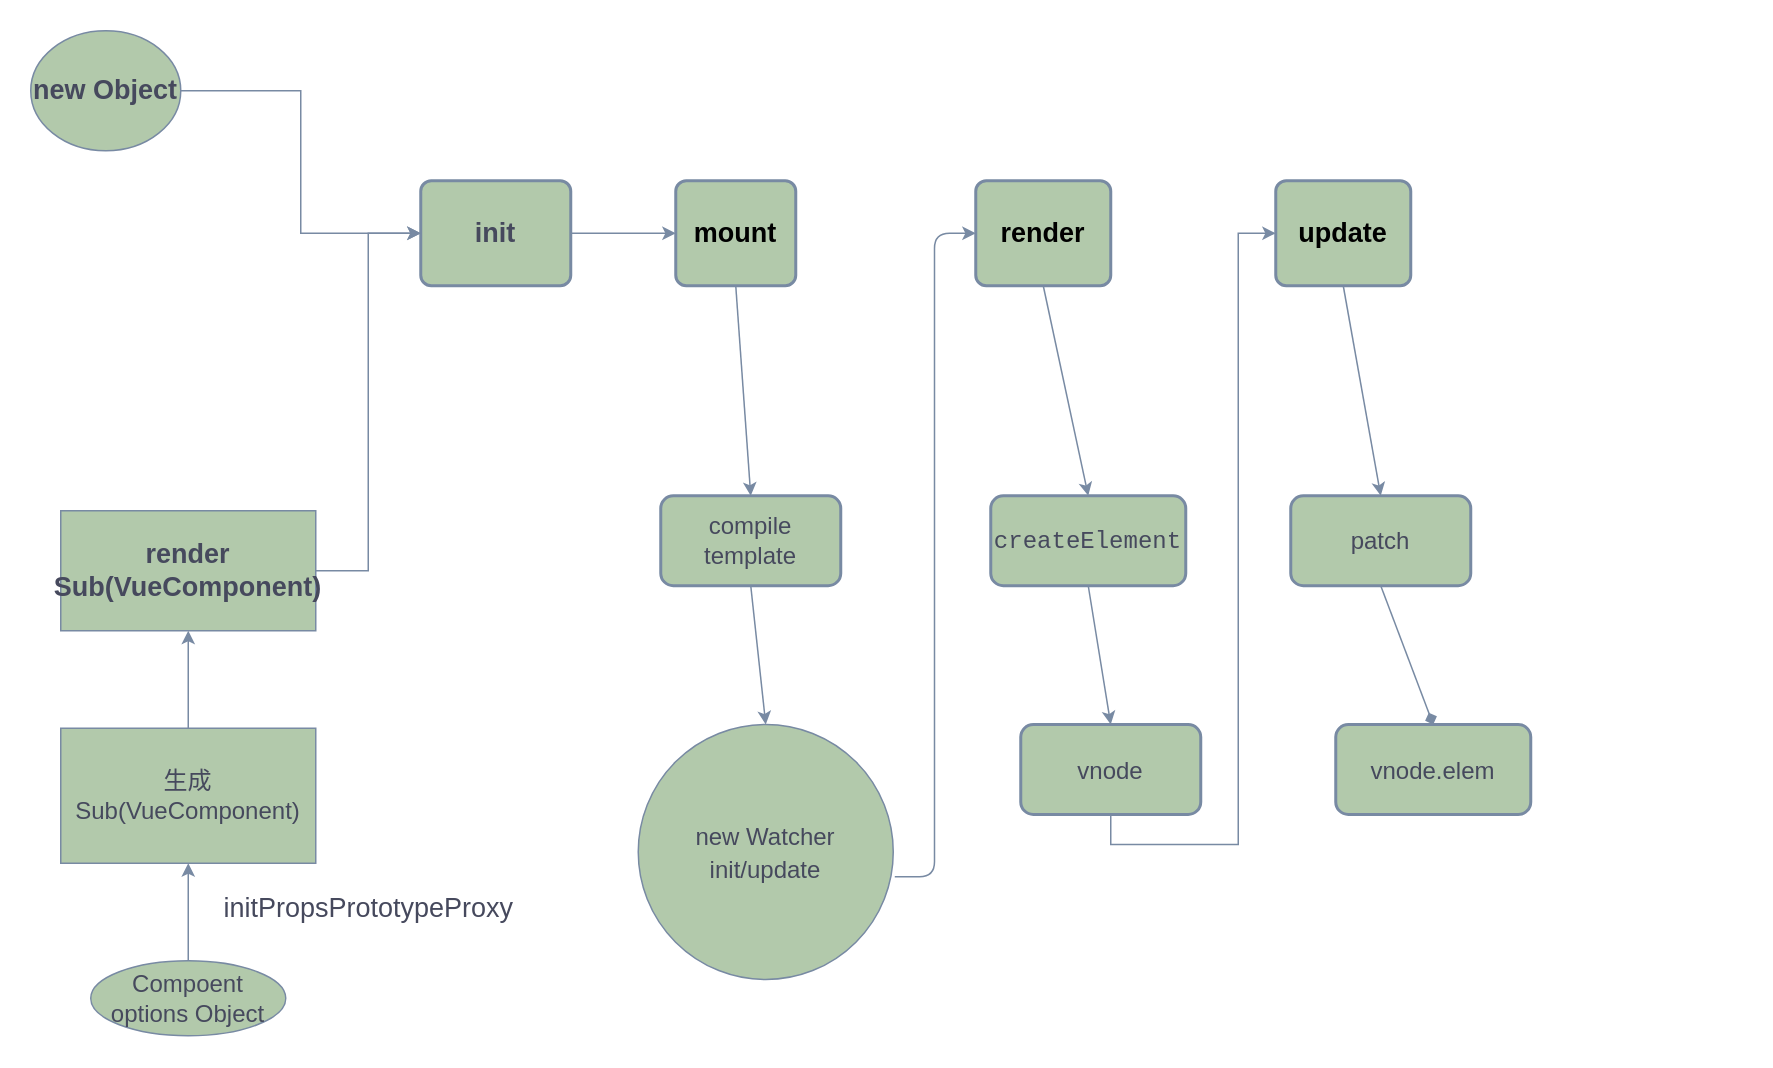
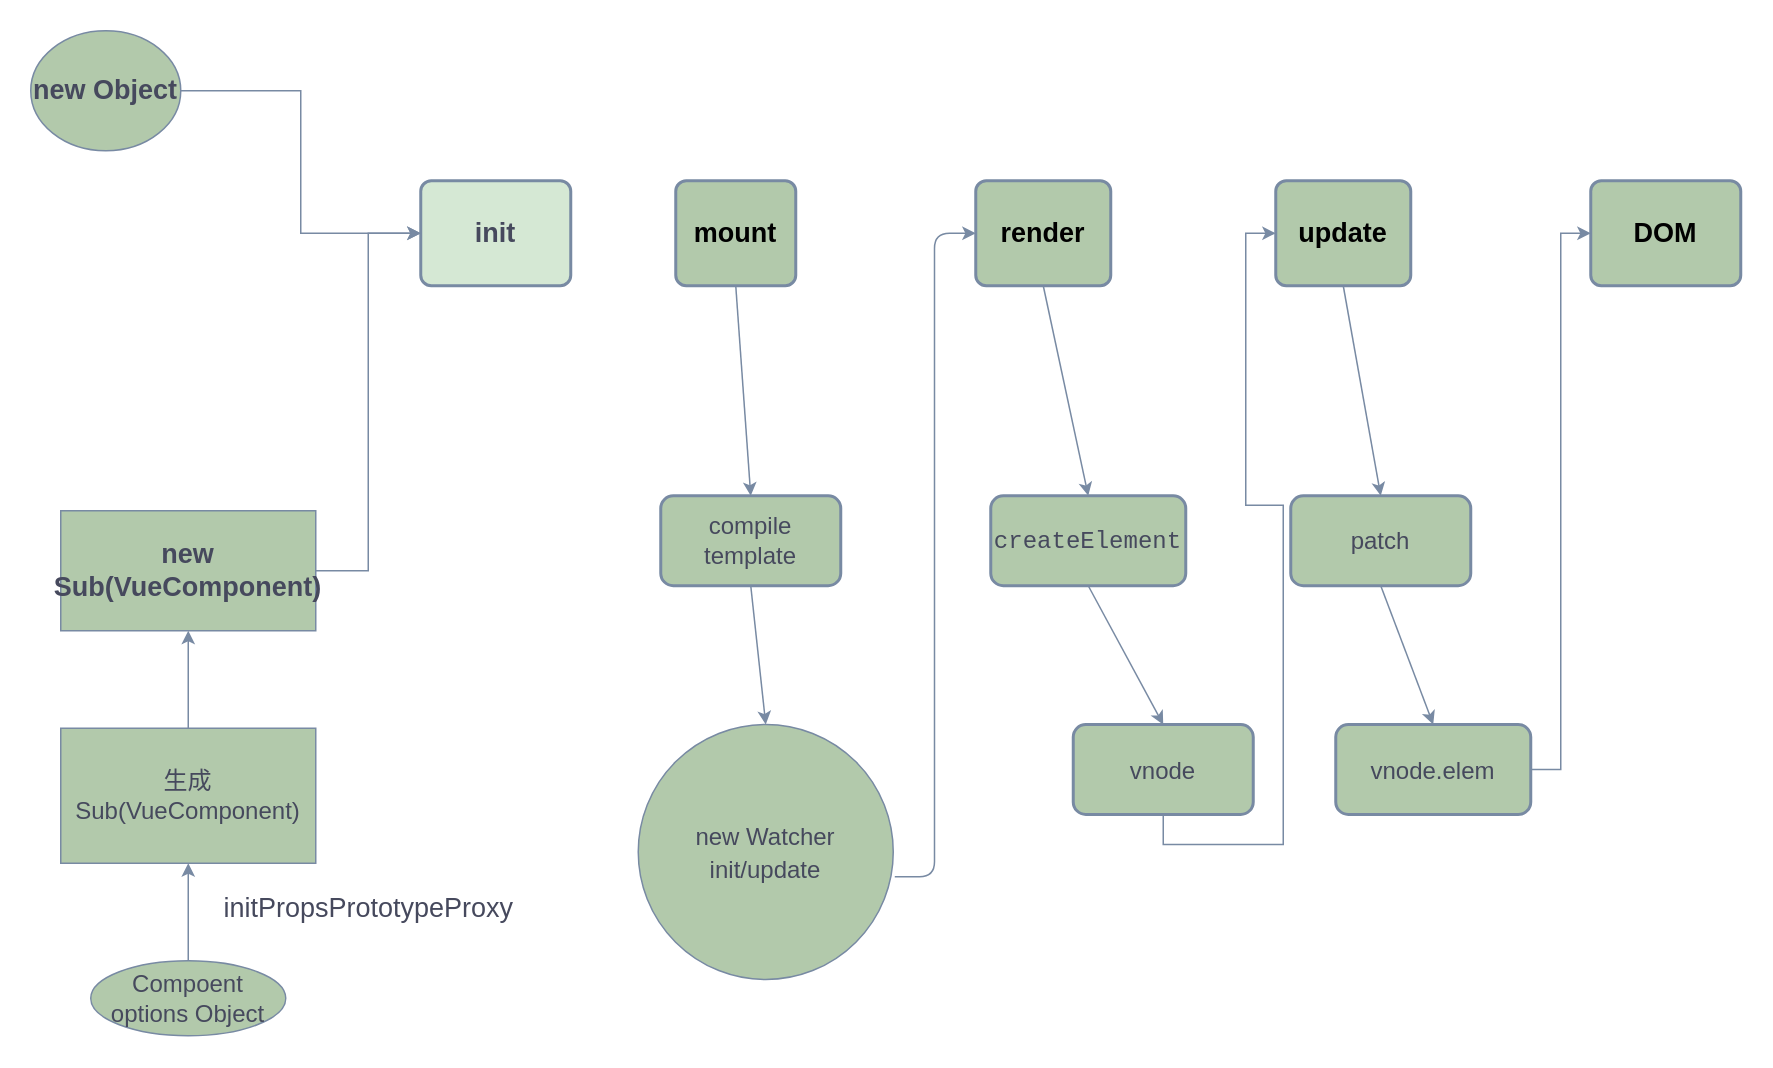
node "init": fillcolor #b2c9ab -> #d5e8d4
edge "init" -> "mount": removed
node "DOM": added
edge "vnode.elem" -> "DOM": added
node "render Sub(VueComponent)": label "render Sub(VueComponent)" -> "new Sub(VueComponent)"
edge "patch" -> "vnode.elem": arrowhead diamond -> classic
node "vnode": moved (1111, 770) -> (1163, 770)
